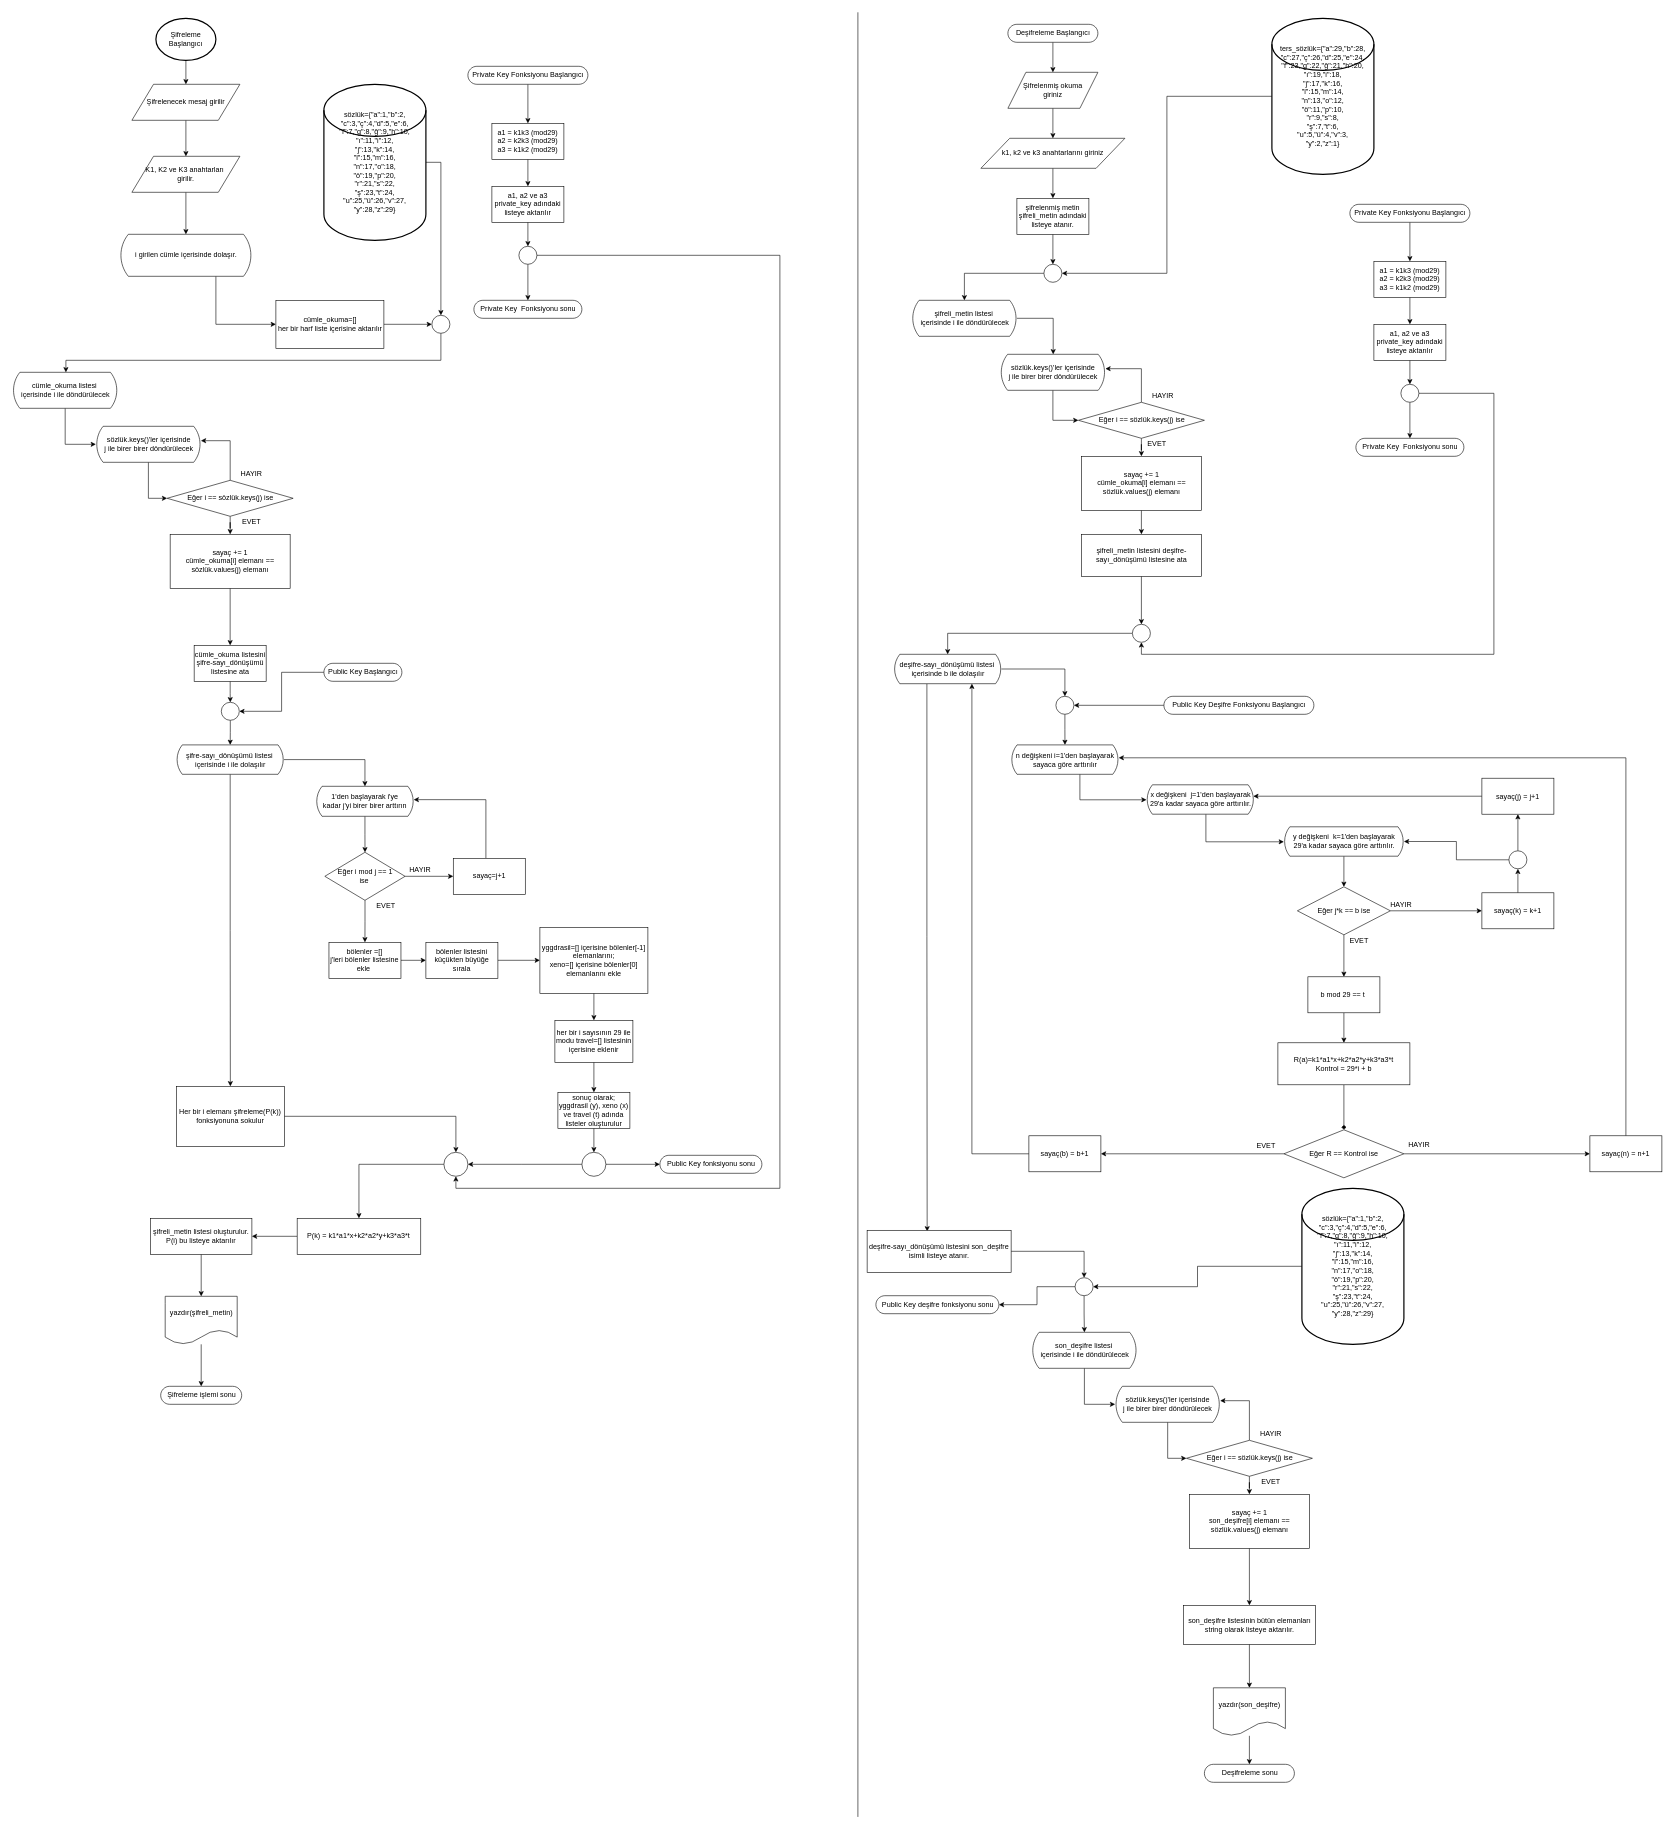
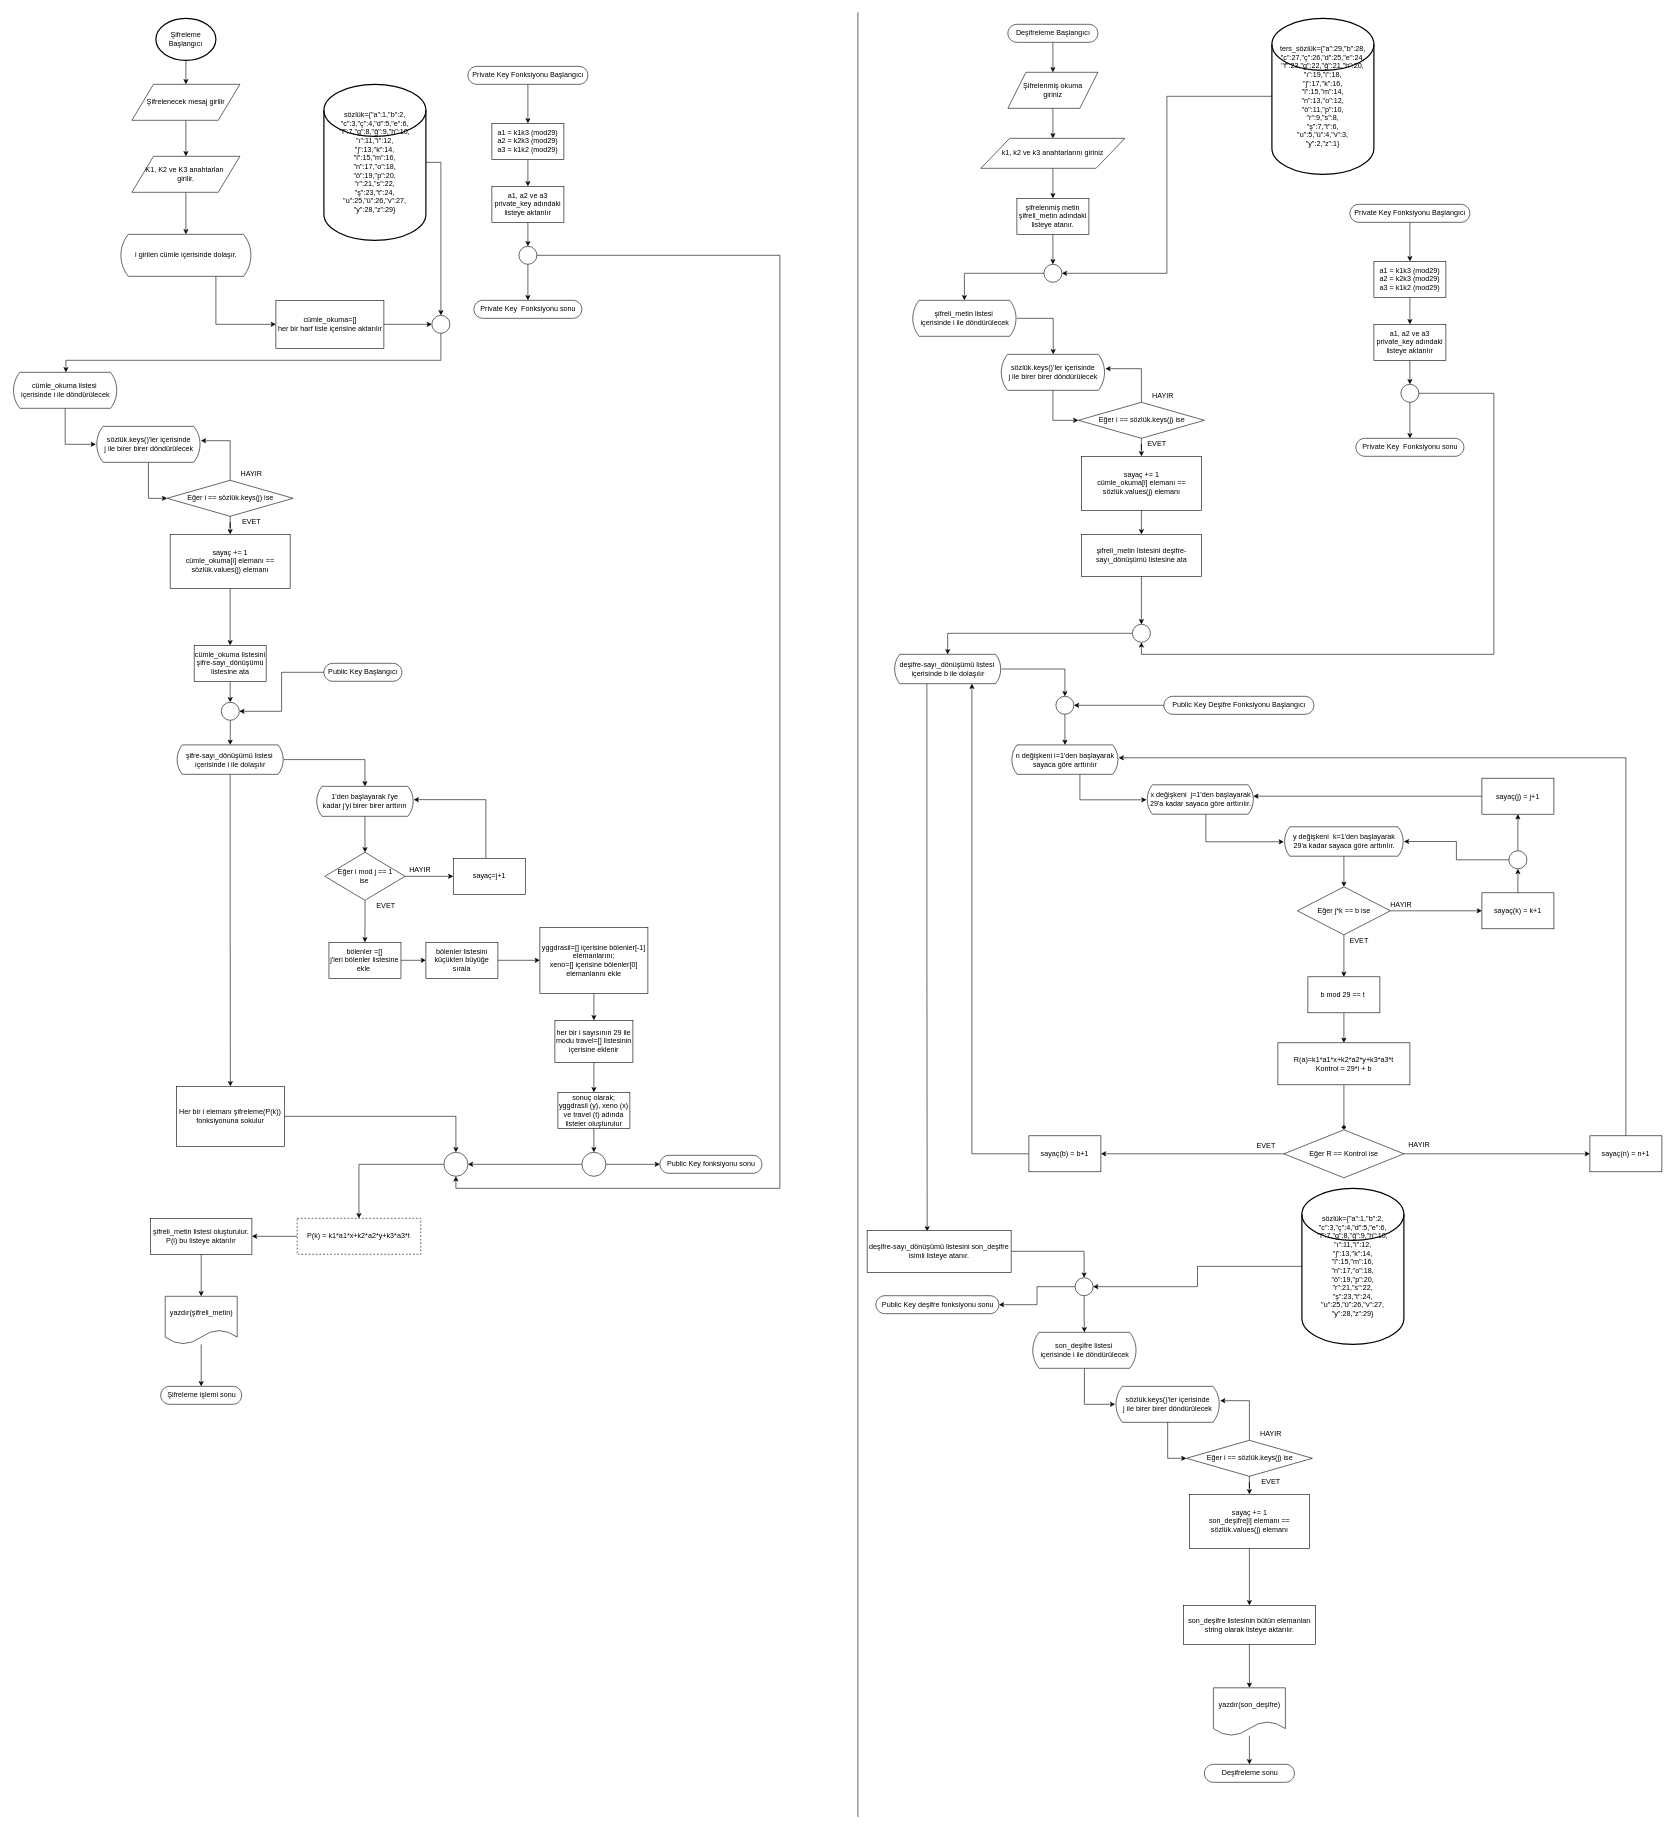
node "P(k) = k1*a1*x+k2*a2*y+k3*a3*t": style solid -> dashed
